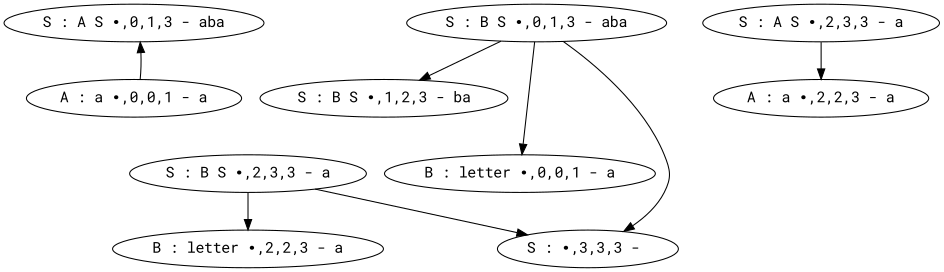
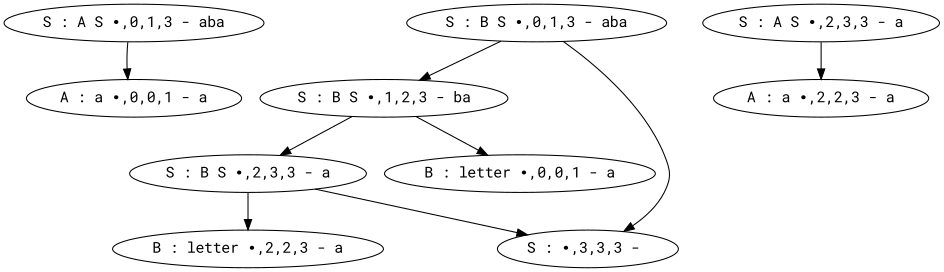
edge "A : a ∙,0,0,1 - a" -> "S : A S ∙,0,1,3 - aba": reversed
edge "S : B S ∙,0,1,3 - aba" -> "B : letter ∙,0,0,1 - a": now "S : B S ∙,1,2,3 - ba" -> "B : letter ∙,0,0,1 - a"
edge "S : B S ∙,1,2,3 - ba" -> "S : B S ∙,2,3,3 - a": added
